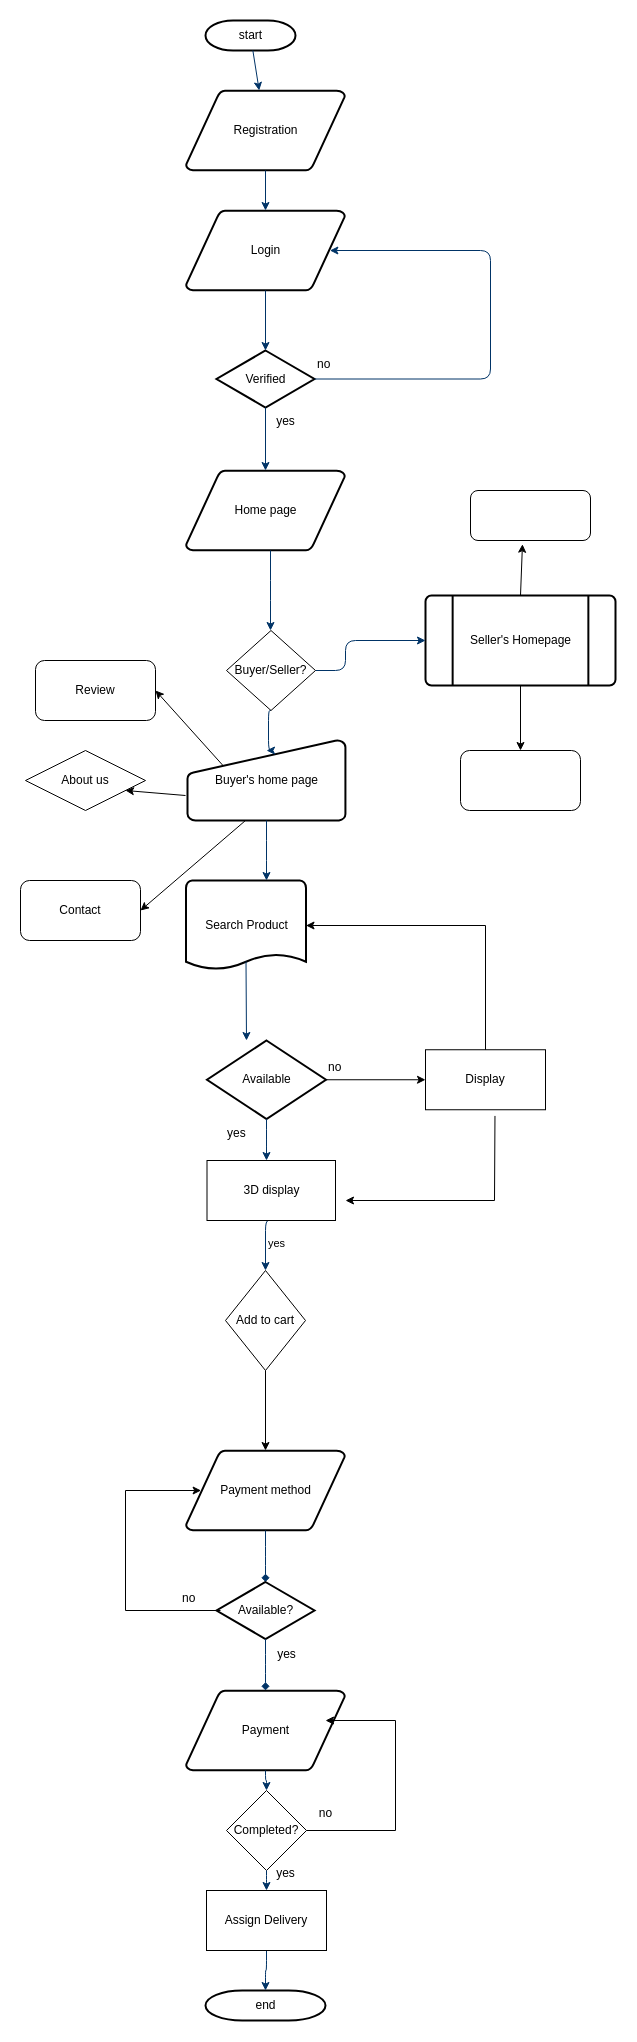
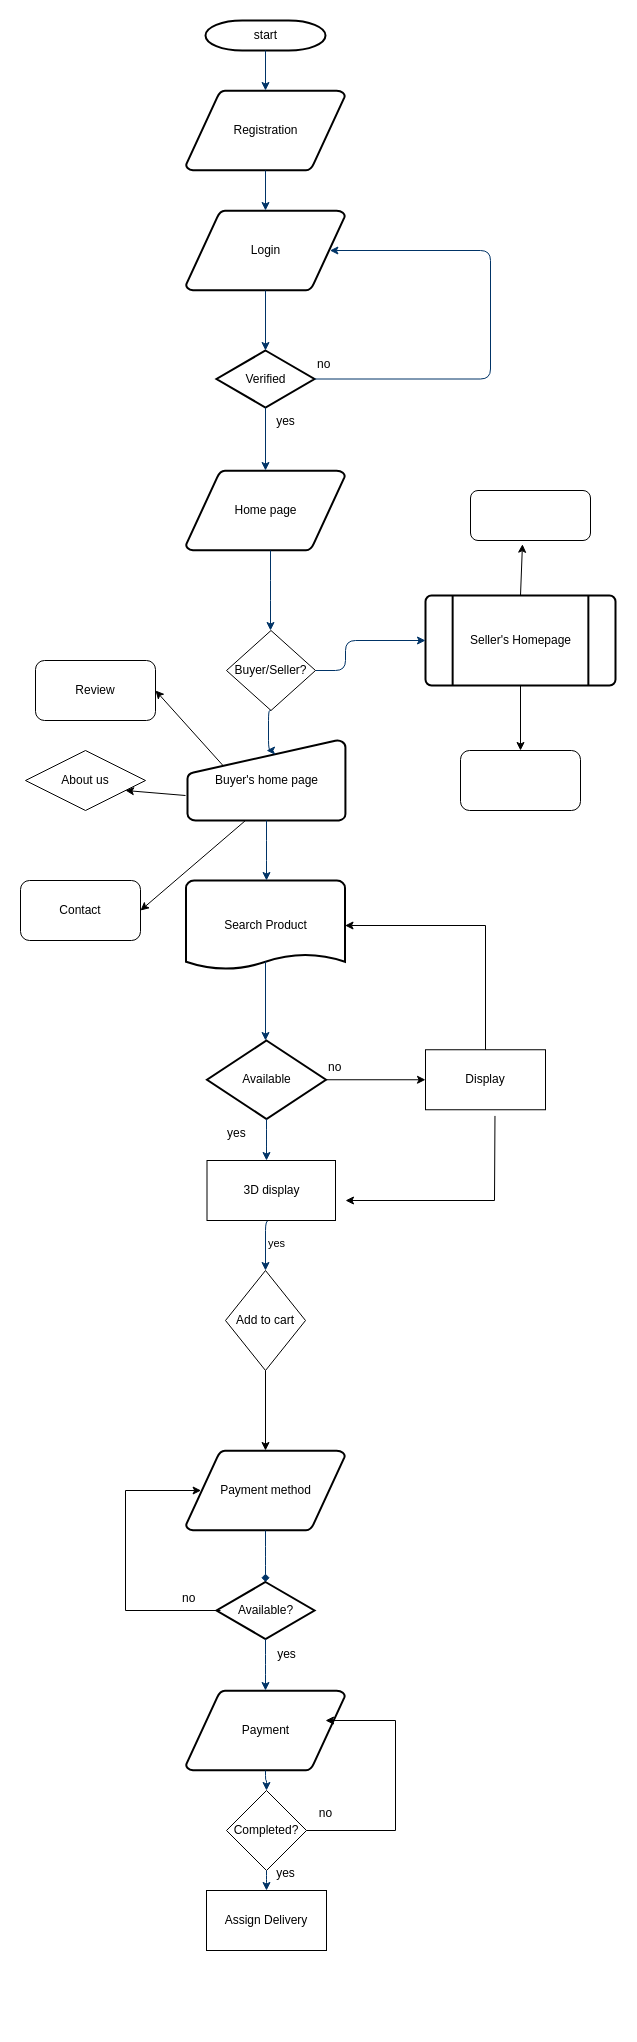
node "start": size 90x30 -> 120x30
node "Search Product": size 120x90 -> 159x90
edge "Available?" -> "Payment": arrowhead diamond -> classic
edge "Assign Delivery" -> "end": removed
node "end": removed
